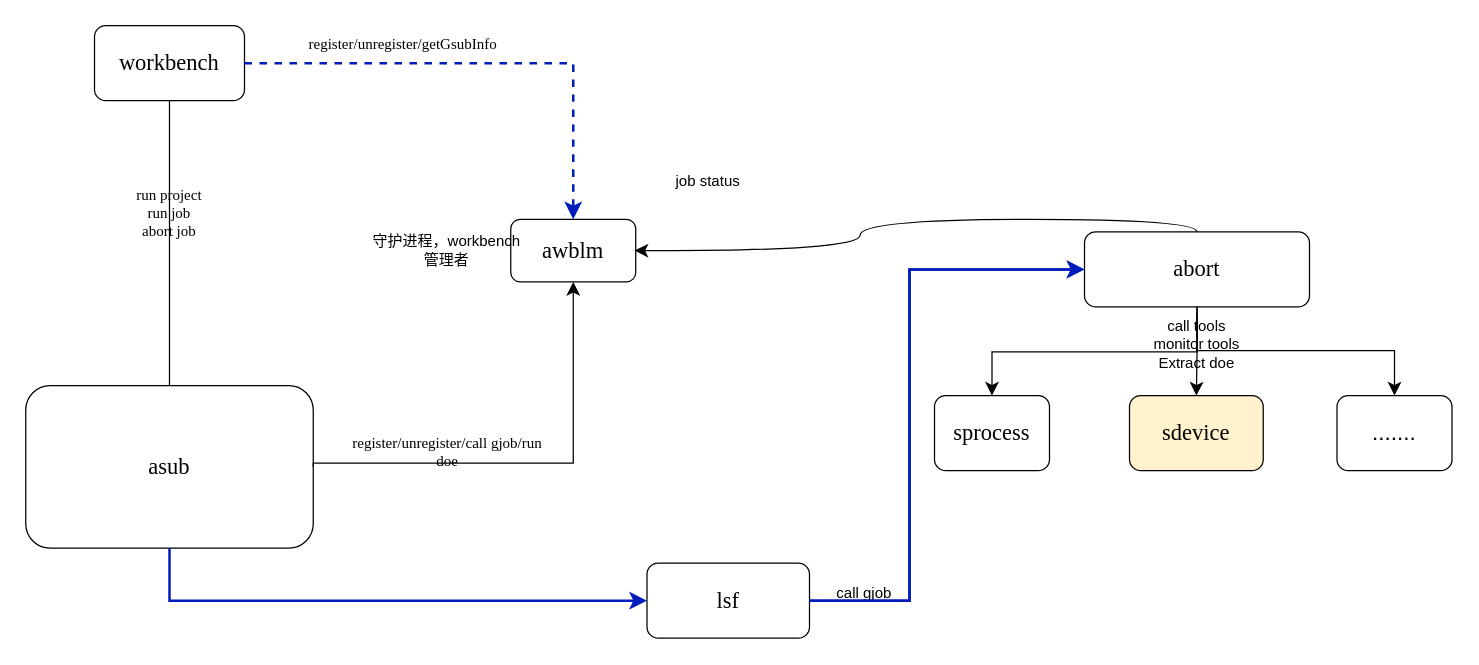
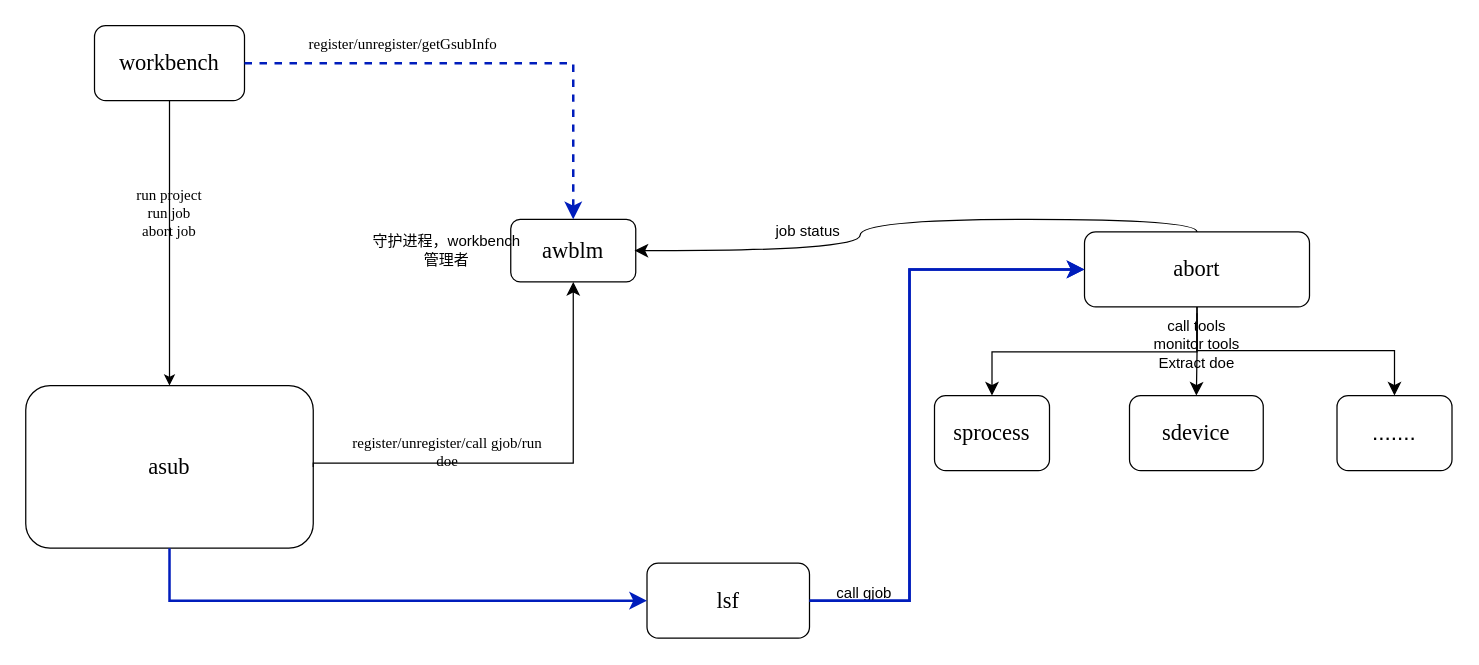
node "job status": moved (708, 182) -> (808, 232)
edge "workbench" -- "asub": arrowhead none -> classic
node "sdevice": fillcolor #fff2cc -> #ffffff
